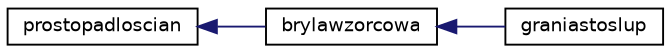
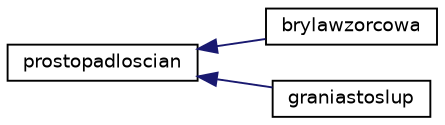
edge "graniastoslup" -> "brylawzorcowa": now "graniastoslup" -> "prostopadloscian"
